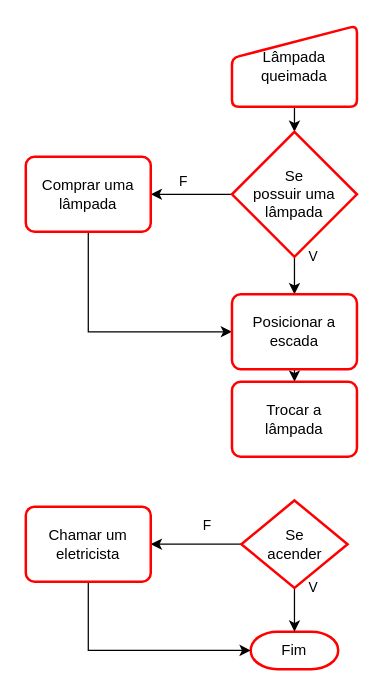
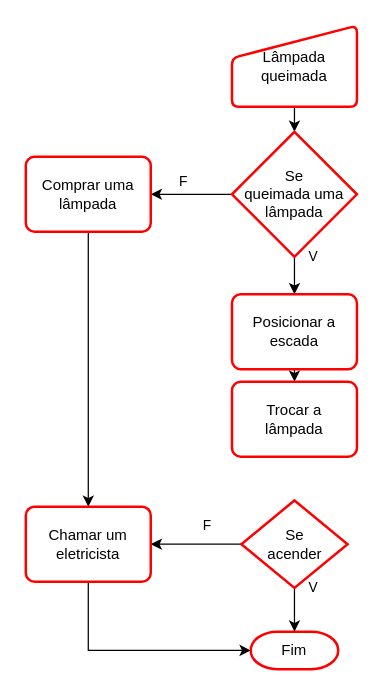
node "Se possuir uma lâmpada": label "Se possuir uma lâmpada" -> "Se queimada uma lâmpada"
edge "Comprar uma lâmpada" -> "Posicionar a escada": now "Comprar uma lâmpada" -> "Chamar um eletricista"
